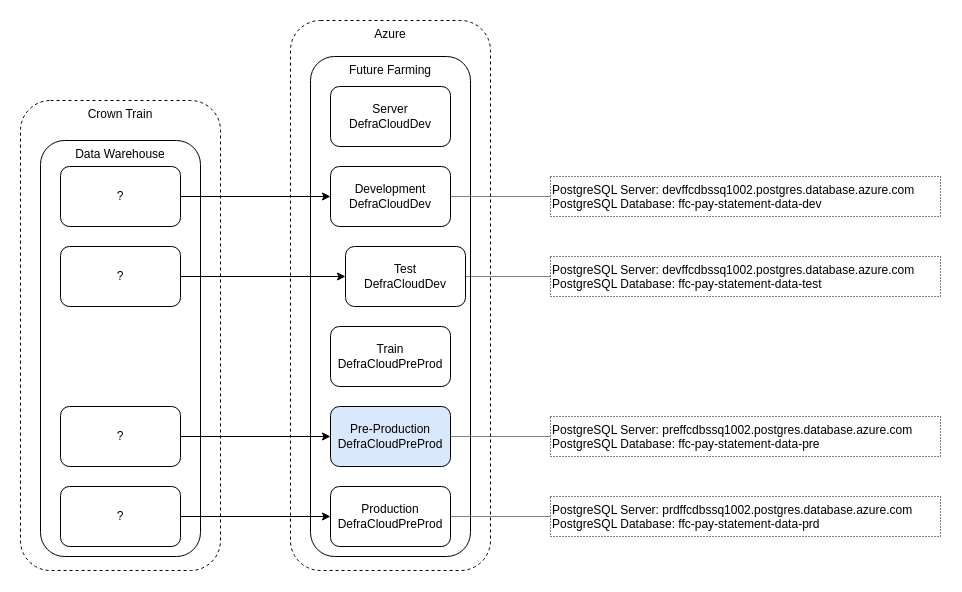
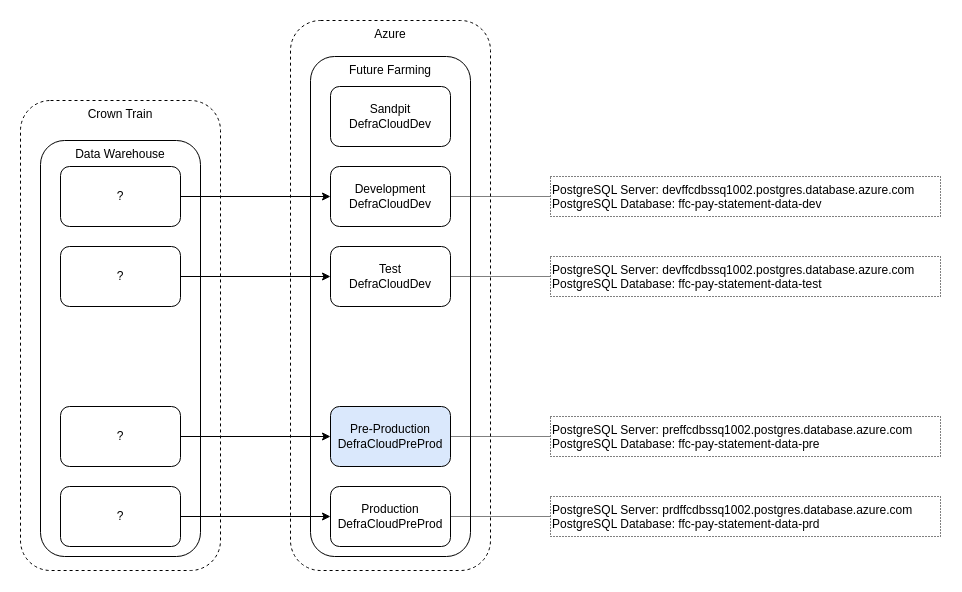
node "Server DefraCloudDev": label "Server DefraCloudDev" -> "Sandpit DefraCloudDev"
node "Test DefraCloudDev": moved (406, 277) -> (391, 277)
node "Train DefraCloudPreProd": removed
